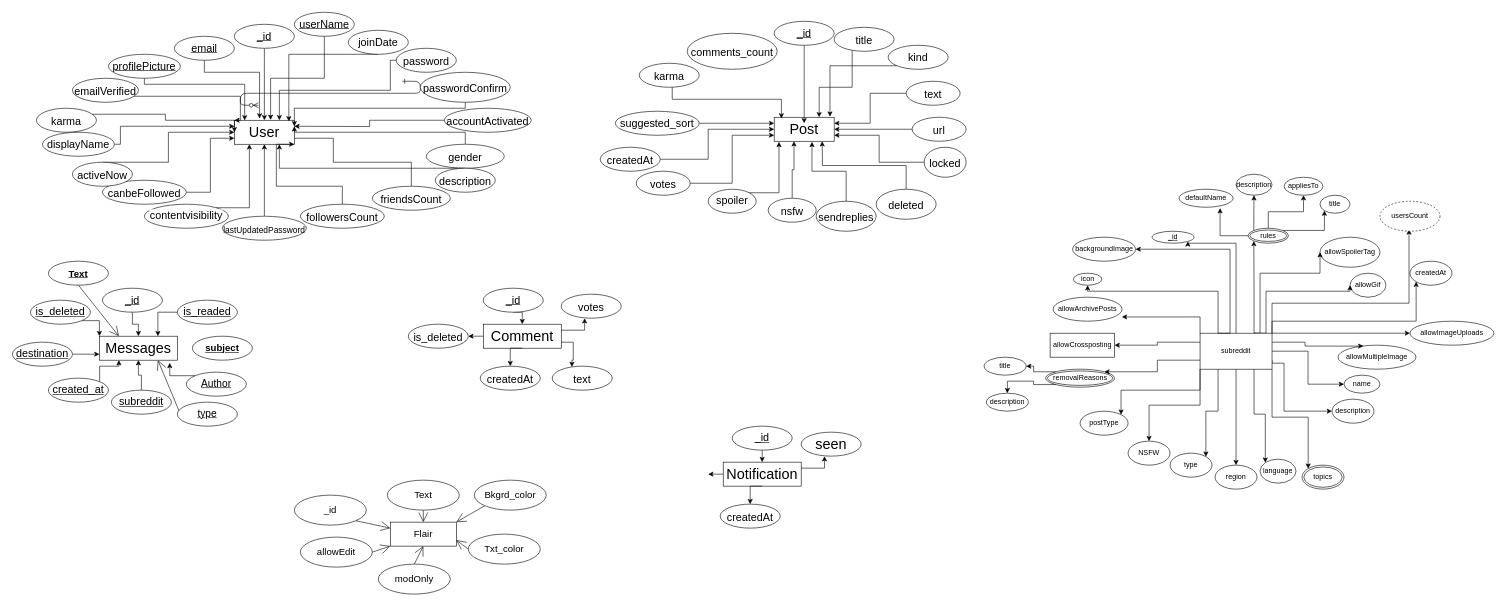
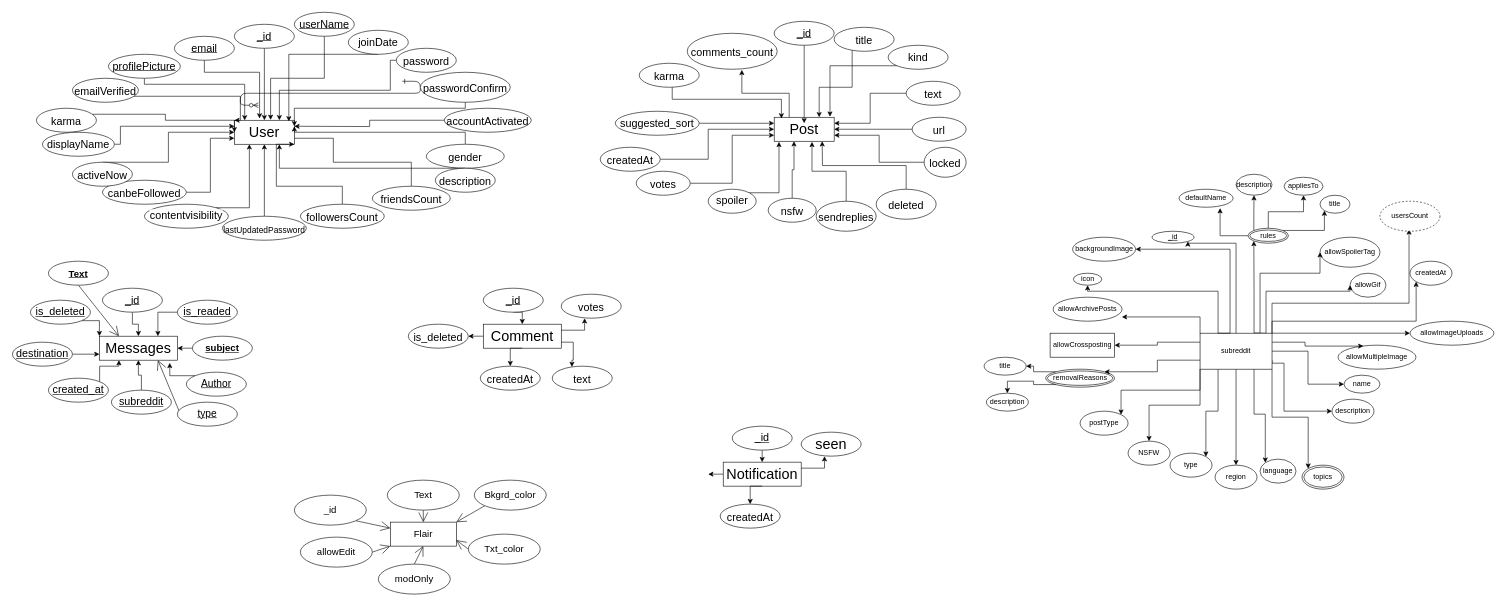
edge "Post" -> "comments_count": added
edge "subject" -> "Messages": added
